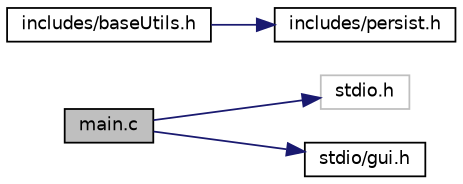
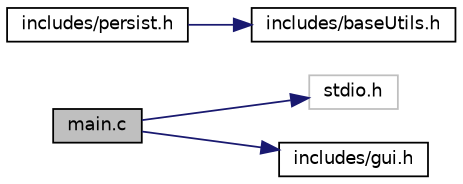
edge "includes/baseUtils.h" -> "includes/persist.h": reversed
node "stdio/gui.h": label "stdio/gui.h" -> "includes/gui.h"
